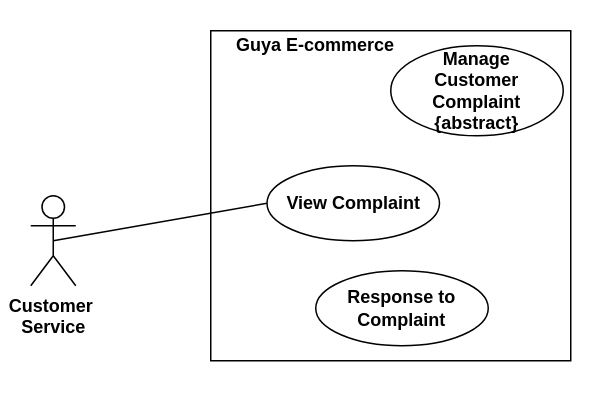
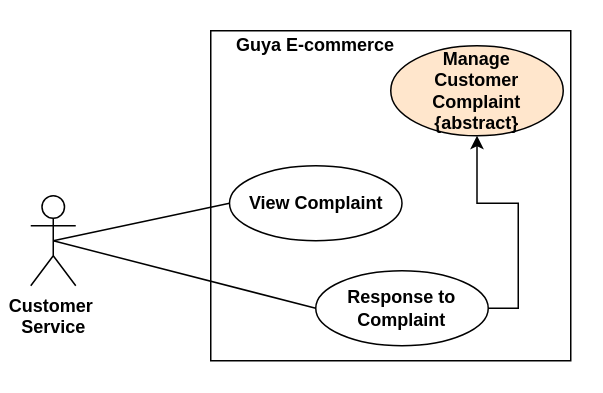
node "Manage Customer Complaint {abstract}": fillcolor #ffffff -> #ffe6cc
node "View Complaint": moved (353, 203) -> (316, 203)
edge "Response to Complaint" -> "Manage Customer Complaint {abstract}": added
edge "Customer Service" -- "Response to Complaint": added
